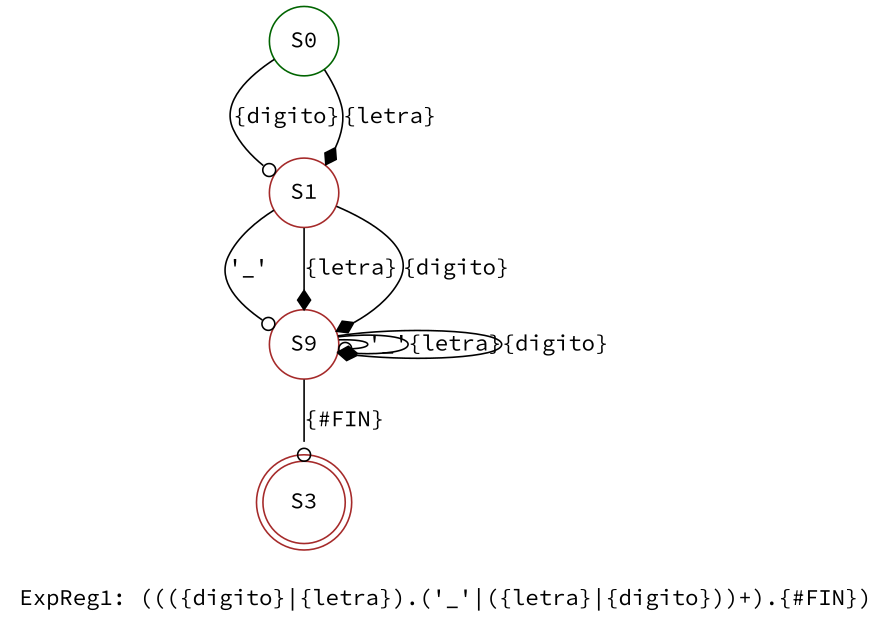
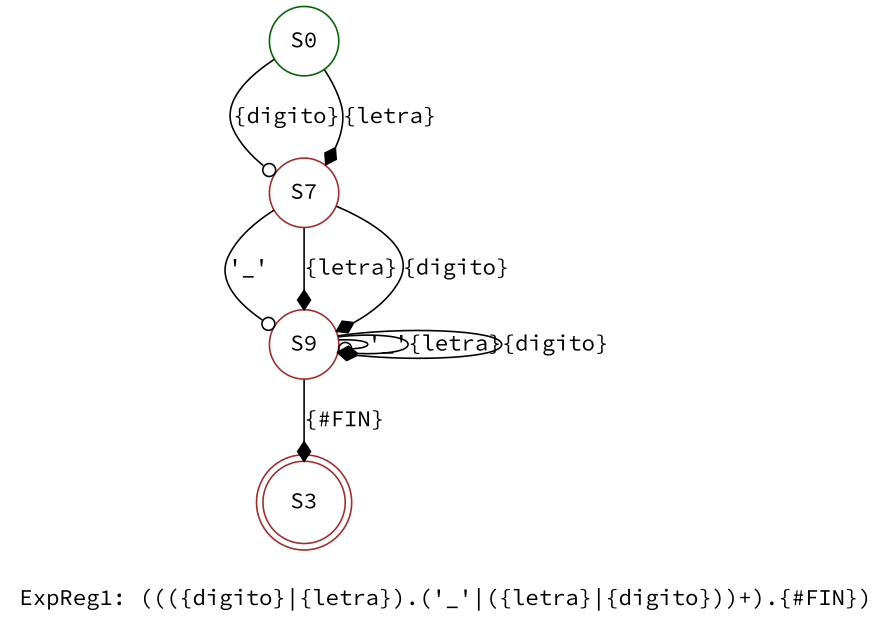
node "S1": label "S1" -> "S7"
edge "S9" -> "S3": arrowhead odot -> diamond
